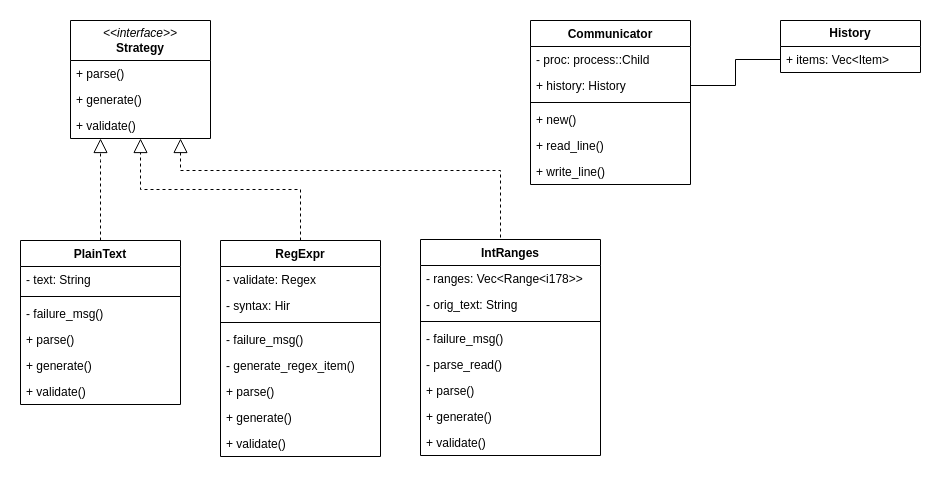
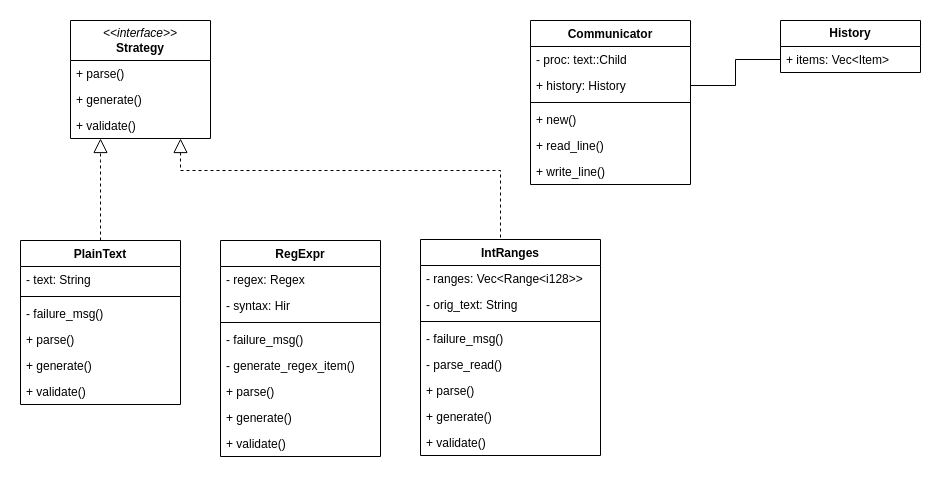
node "- proc: process::Child": label "- proc: process::Child" -> "- proc: text::Child"
edge "RegExpr" -> "<<interface>> Strategy": removed
node "- ranges: Vec<Range<i178>>": label "- ranges: Vec<Range<i178>>" -> "- ranges: Vec<Range<i128>>"
node "- validate: Regex": label "- validate: Regex" -> "- regex: Regex"
